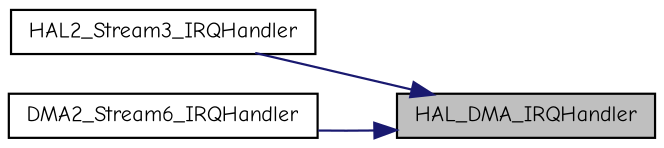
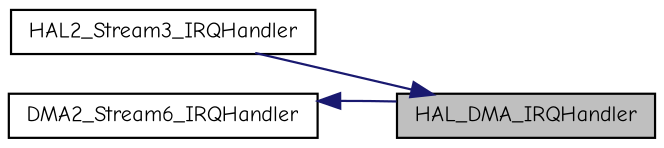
edge "DMA2_Stream6_IRQHandler" -> "HAL_DMA_IRQHandler": reversed
